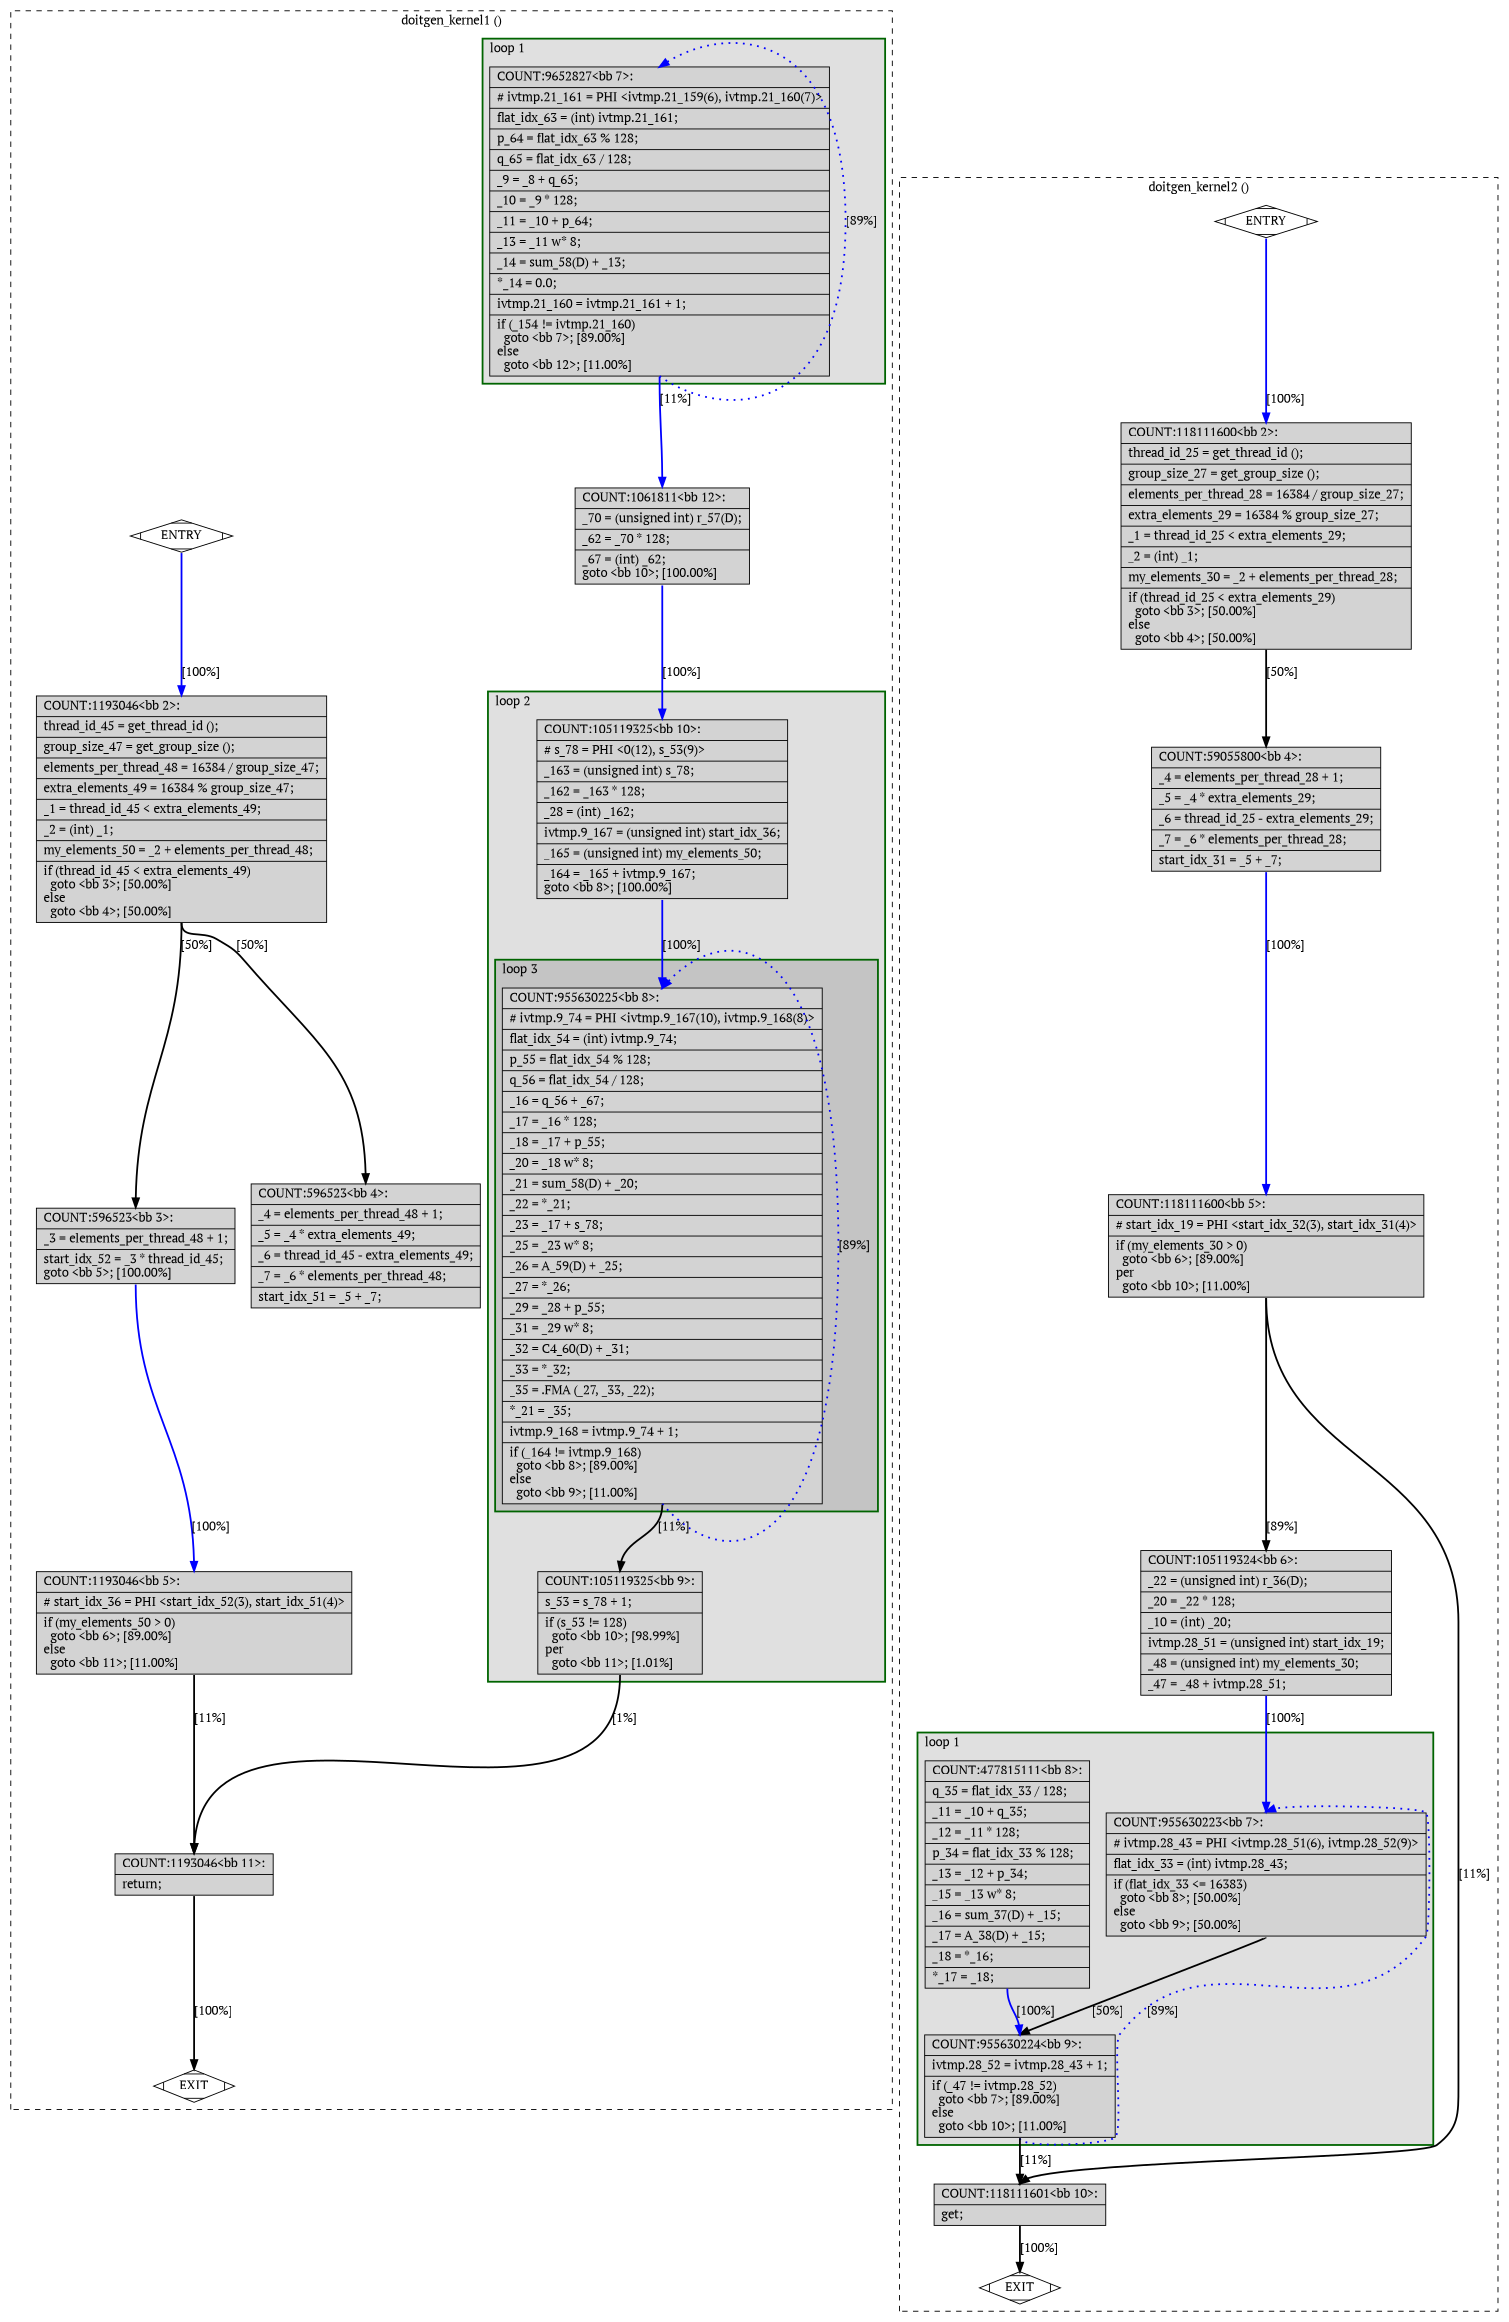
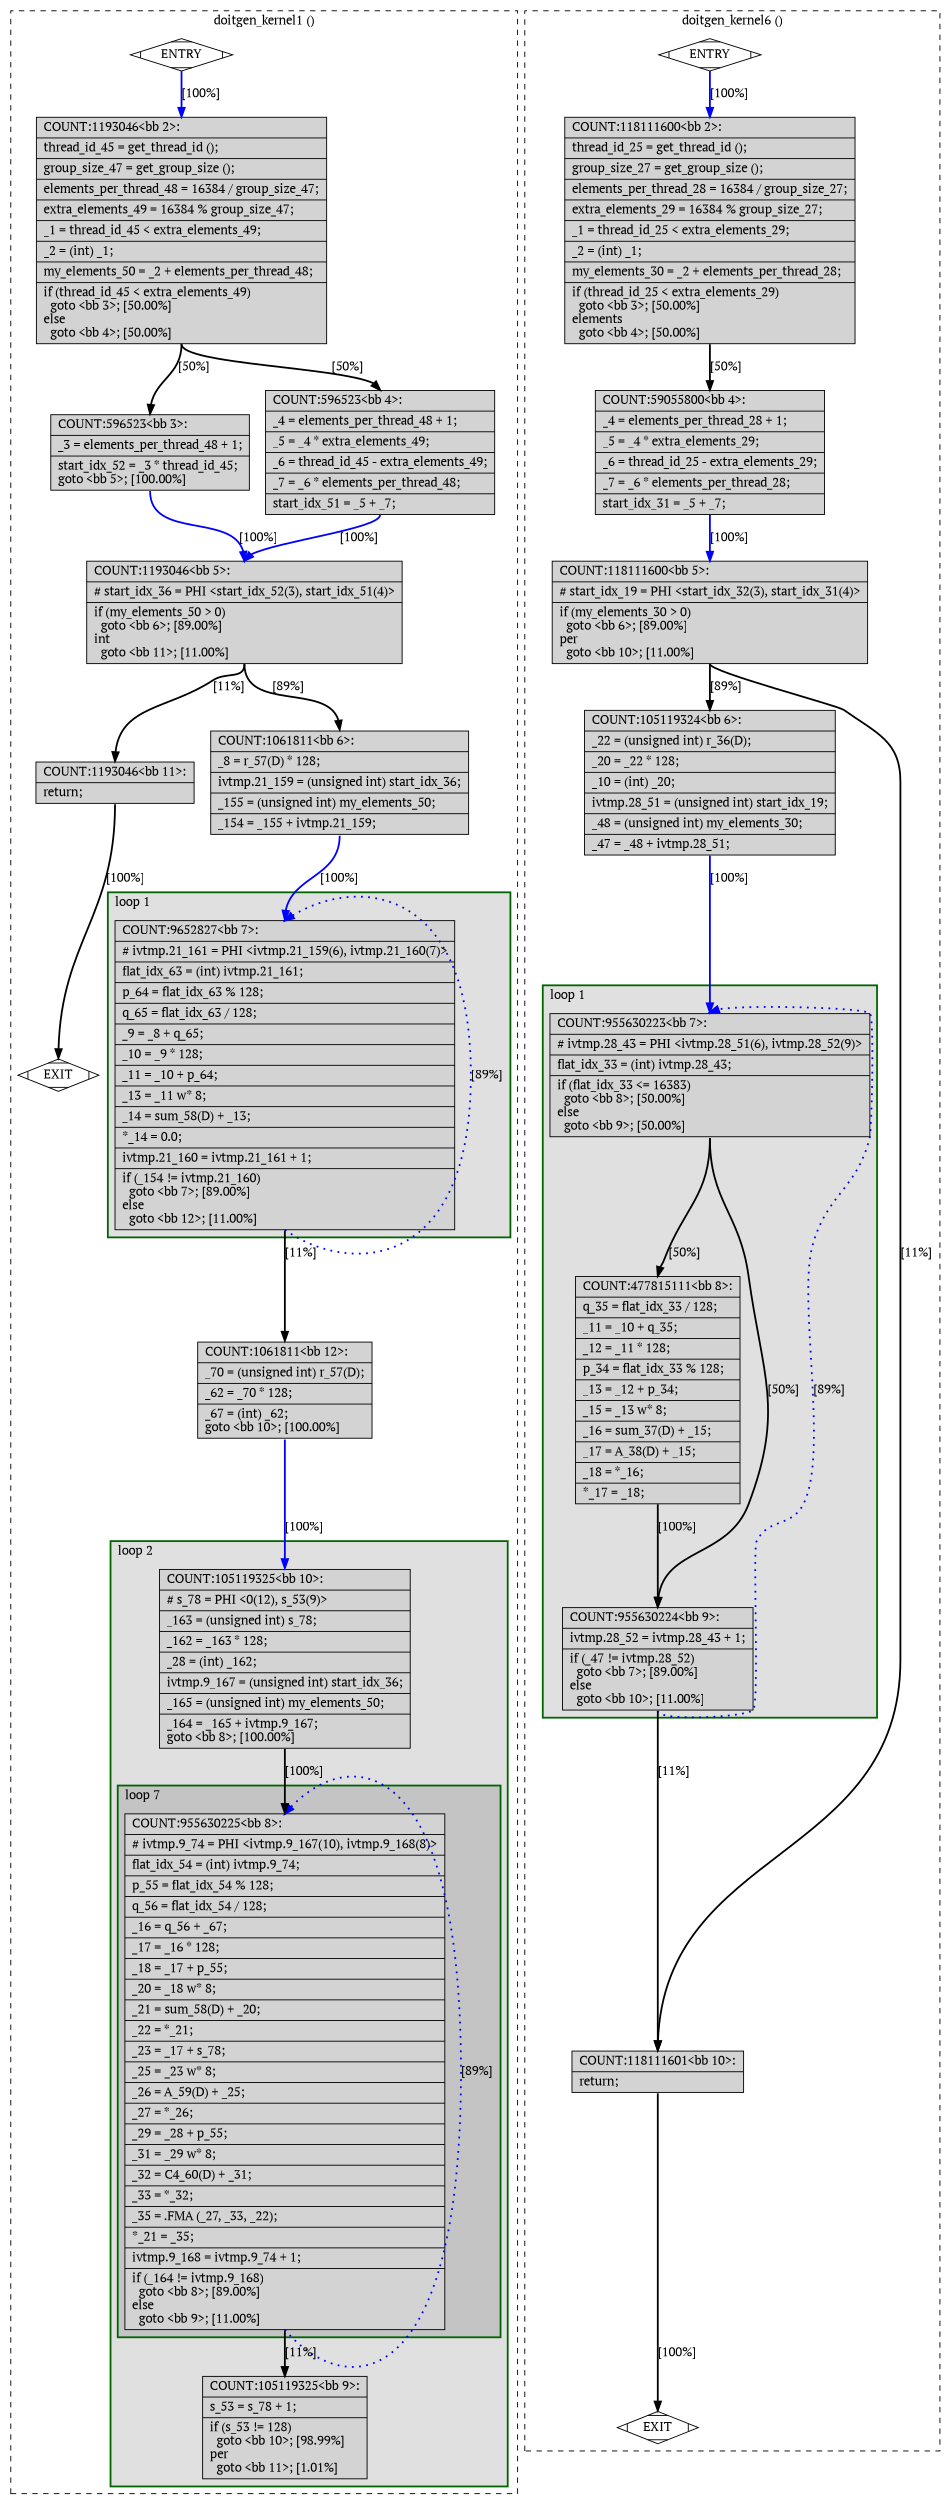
cluster "doitgen_kernel2 ()": label "doitgen_kernel2 ()" -> "doitgen_kernel6 ()"
edge "COUNT:9652827<bb 7>:" -> "COUNT:1061811<bb 12>:": color blue -> black
edge "COUNT:596523<bb 4>:" -> "COUNT:1193046<bb 5>:": added, label "[100%]"
node "COUNT:118111600<bb 2>:": text "else" -> "elements"
node "COUNT:1061811<bb 6>:": added
edge "COUNT:105119325<bb 10>:" -> "COUNT:955630225<bb 8>:": color blue -> black
cluster "loop 3": label "loop 3" -> "loop 7"
edge "COUNT:955630223<bb 7>:" -> "COUNT:477815111<bb 8>:": added, label "[50%]"
node "COUNT:1193046<bb 5>:": text "else" -> "int"
edge "COUNT:105119325<bb 9>:" -> "COUNT:1193046<bb 11>:": removed, label "[1%]"
edge "COUNT:477815111<bb 8>:" -> "COUNT:955630224<bb 9>:": color blue -> black
node "COUNT:118111601<bb 10>:": text "get;" -> "return;"
